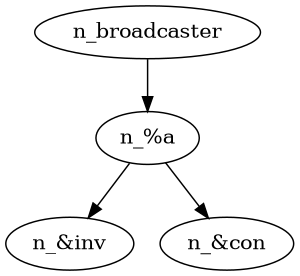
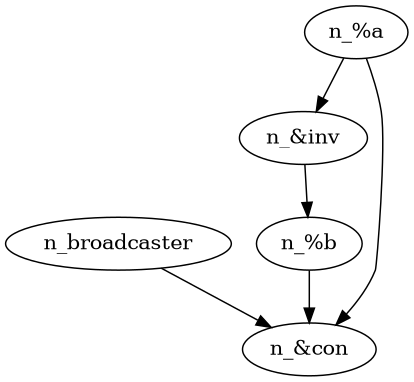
edge "n_broadcaster" -> "n_%a": now "n_broadcaster" -> "n_&con"
node "n_%b": added
